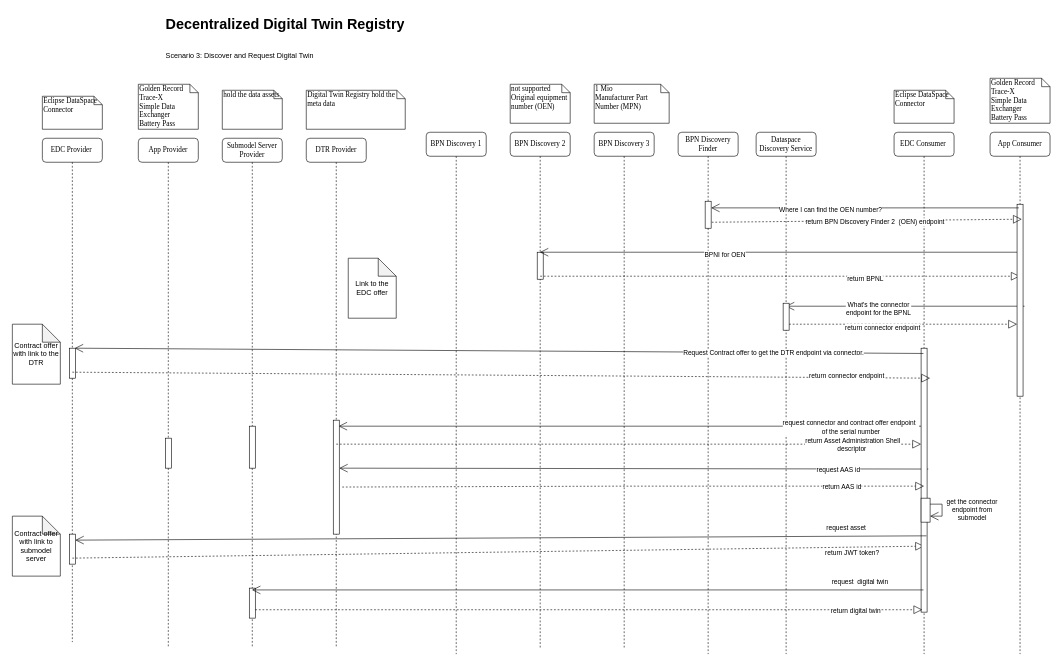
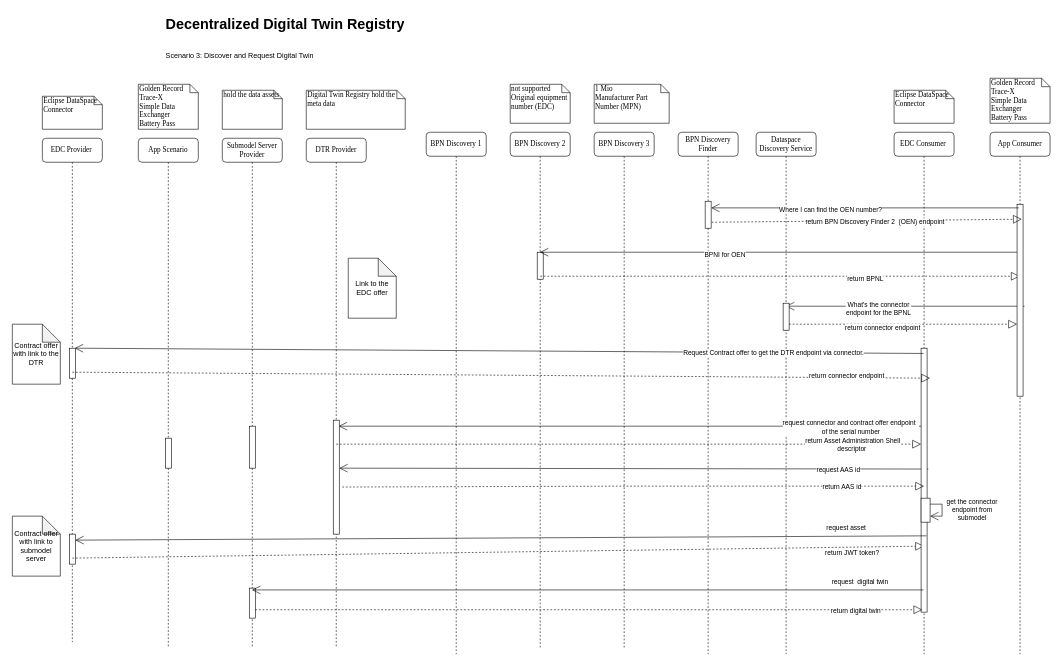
node "not supported Original equipment number (OEN)": label "not supported Original equipment number (OEN)" -> "not supported Original equipment number (EDC)"
node "App Provider": label "App Provider" -> "App Scenario"
